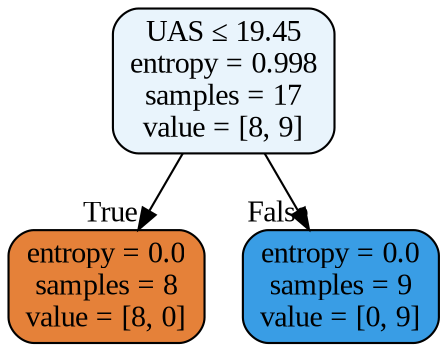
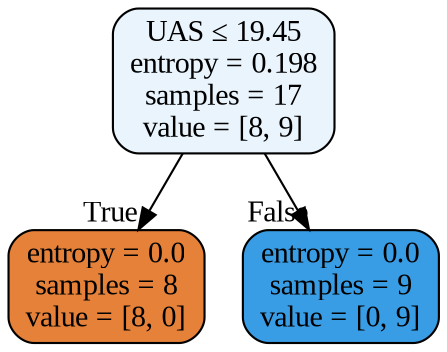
node "UAS ≤ 19.45": text "entropy = 0.998" -> "entropy = 0.198"
